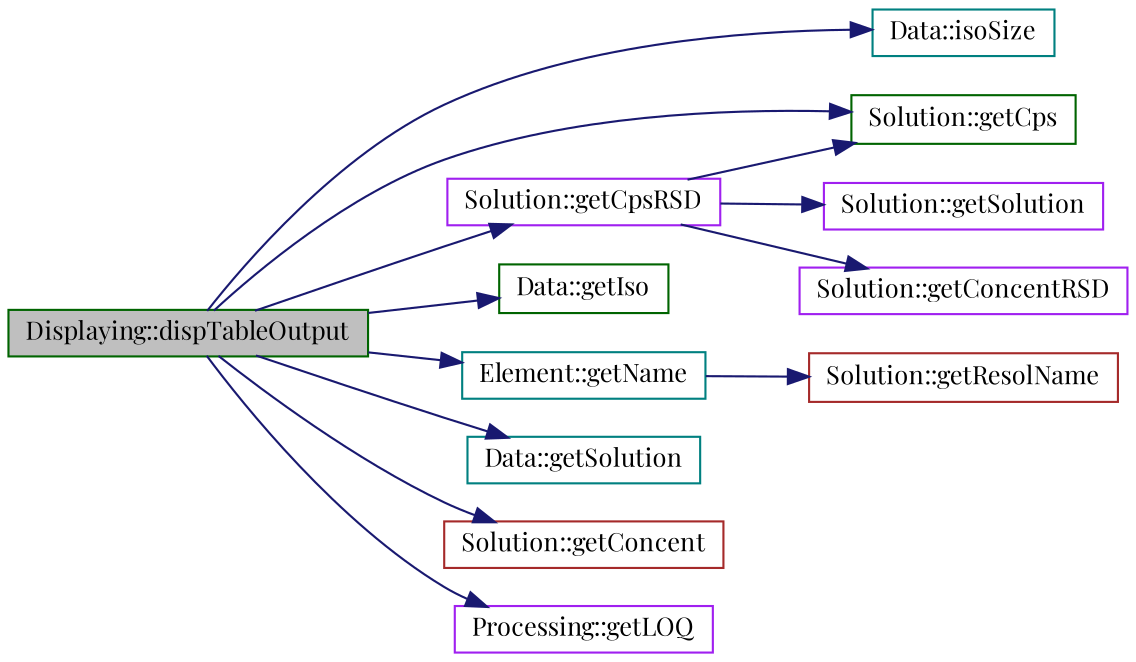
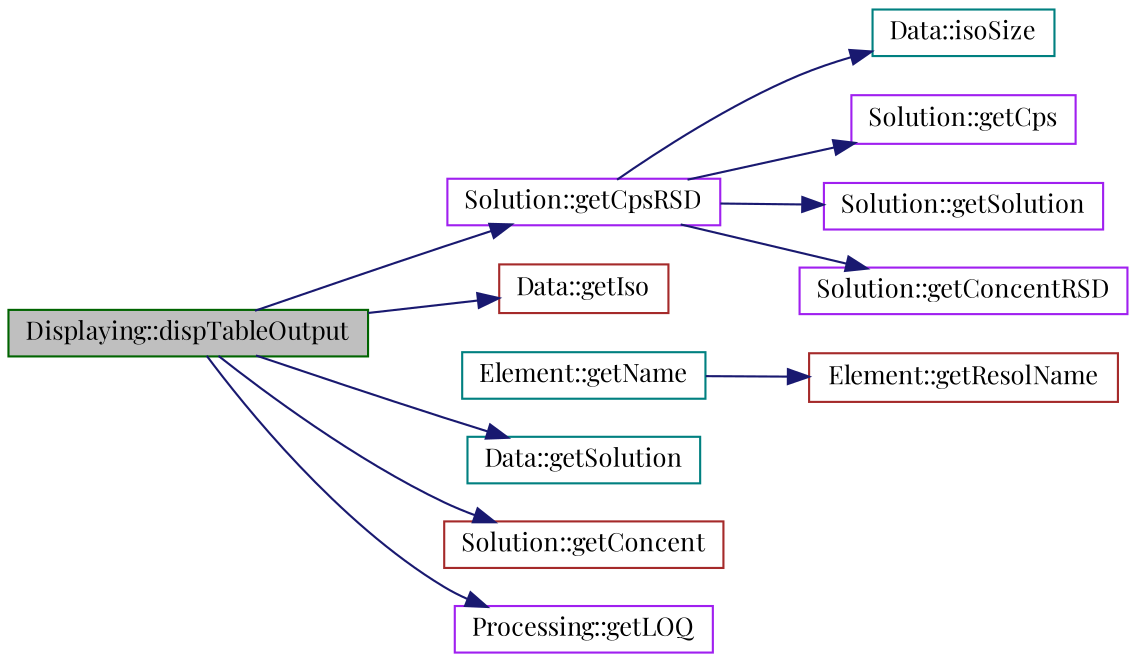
edge "Displaying::dispTableOutput" -> "Data::isoSize": now "Solution::getCpsRSD" -> "Data::isoSize"
node "Solution::getCps": color darkgreen -> purple
edge "Displaying::dispTableOutput" -> "Solution::getCps": removed
node "Data::getIso": color darkgreen -> brown
edge "Displaying::dispTableOutput" -> "Element::getName": removed
node "Solution::getResolName": label "Solution::getResolName" -> "Element::getResolName"
